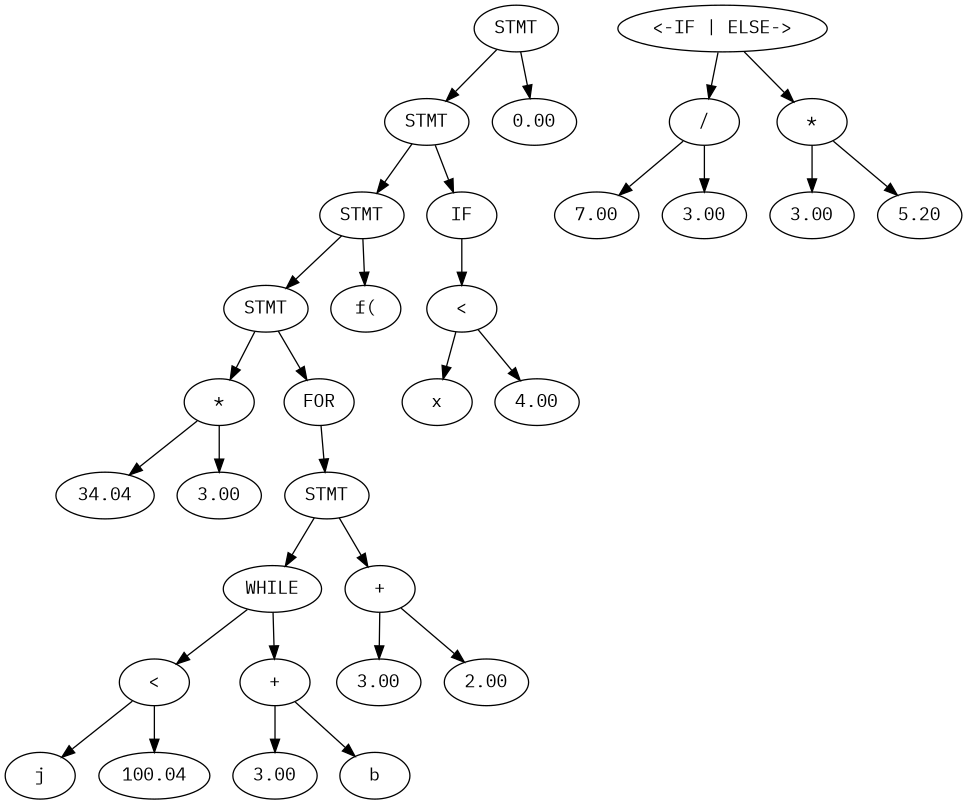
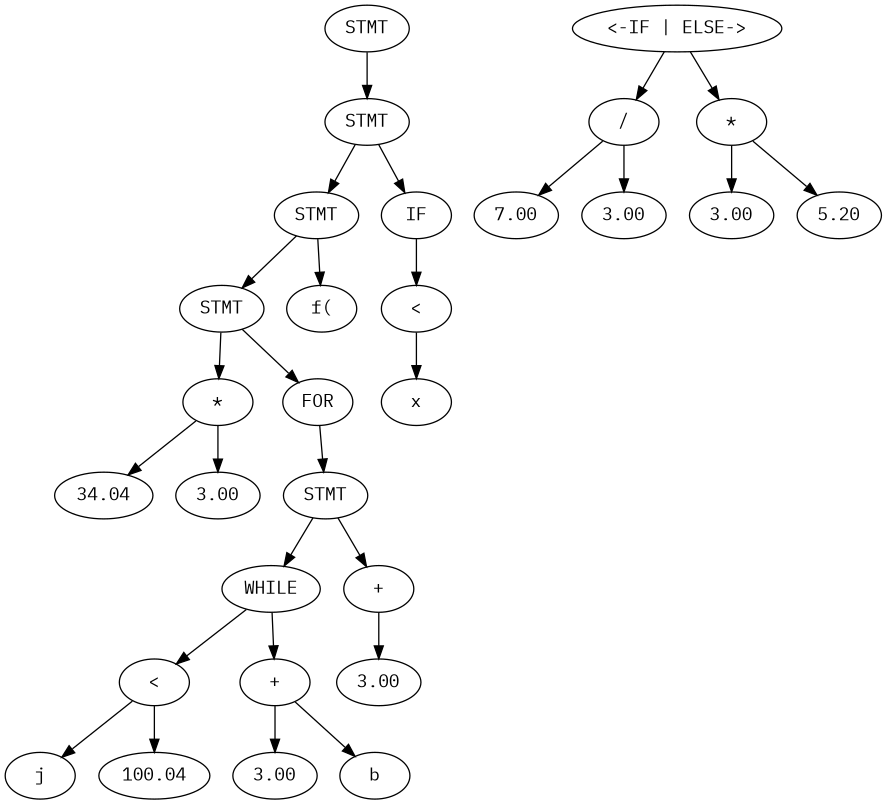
node "0.00": removed
node "4.00": removed
node "2.00": removed
